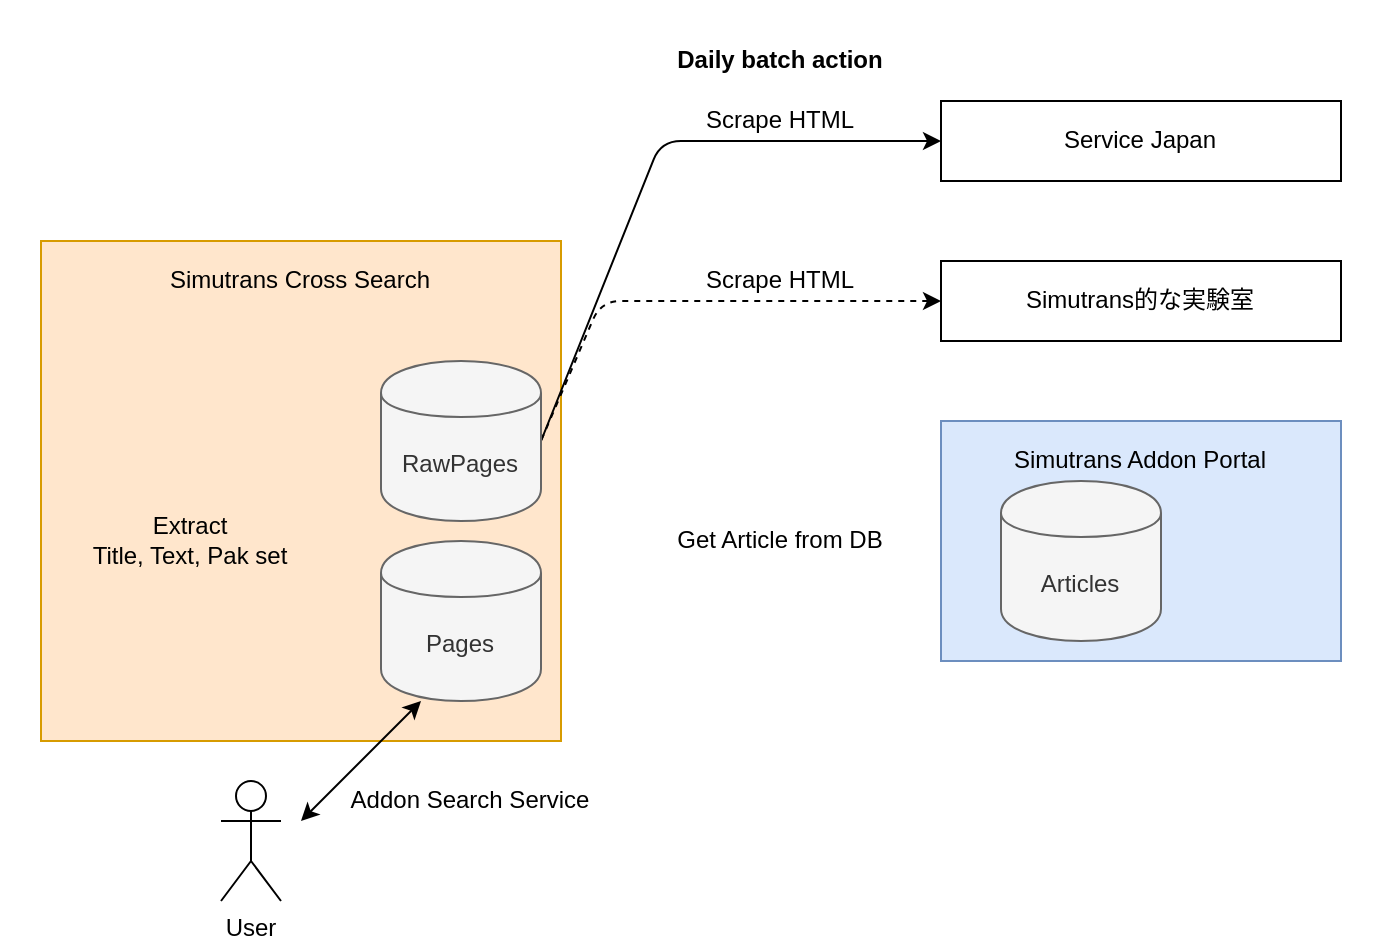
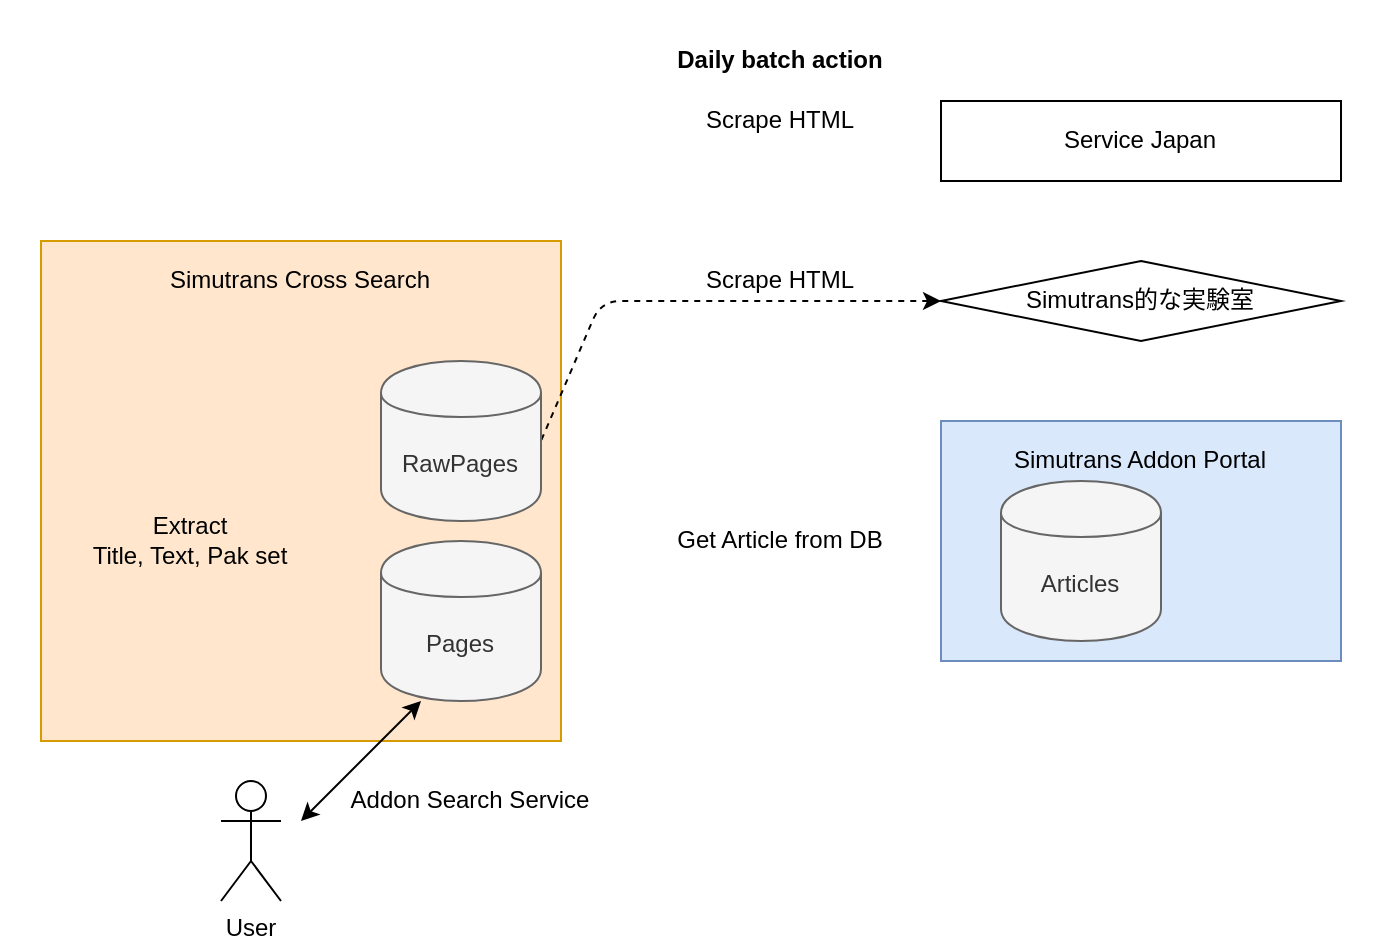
edge "RawPages" -> "Service Japan": removed
node "Simutrans的な実験室": shape rectangle -> diamond
